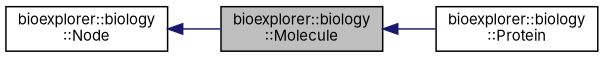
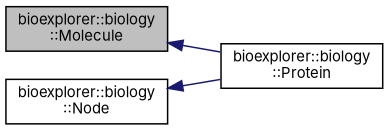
edge "bioexplorer::biology ::Molecule" -> "bioexplorer::biology ::Node": now "bioexplorer::biology ::Protein" -> "bioexplorer::biology ::Node"
